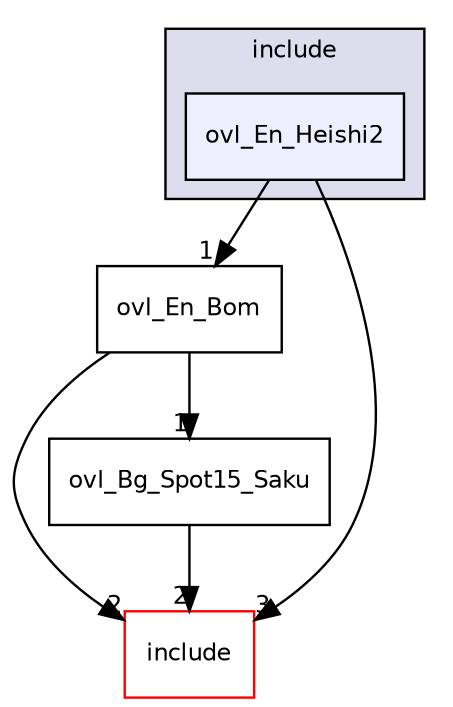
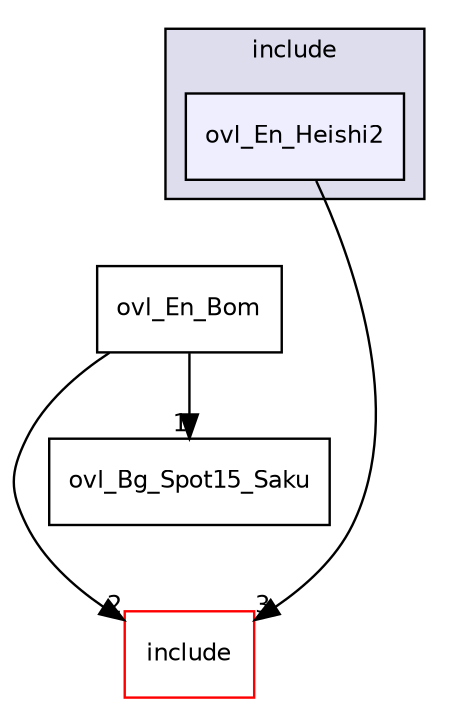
edge "ovl_En_Heishi2" -> "ovl_En_Bom": removed
edge "ovl_Bg_Spot15_Saku" -> "include": removed
